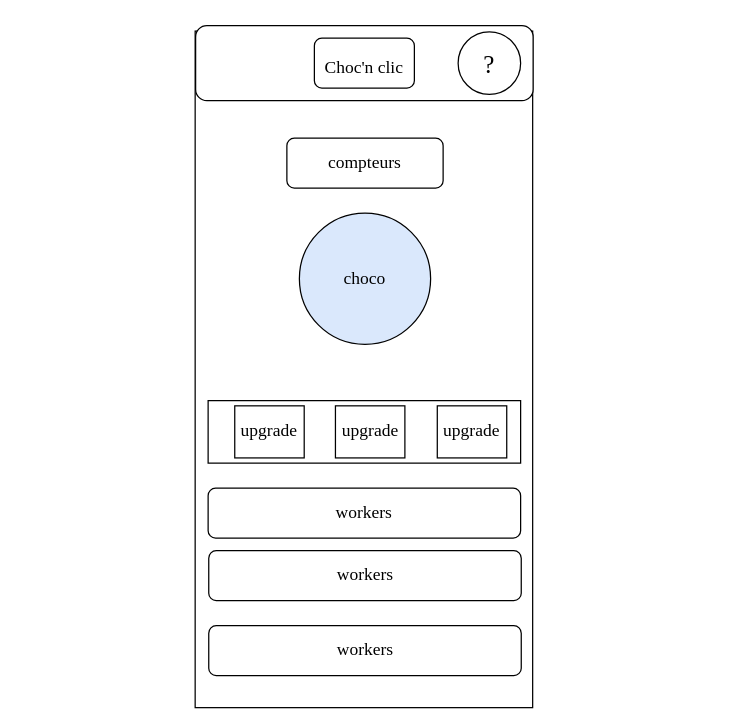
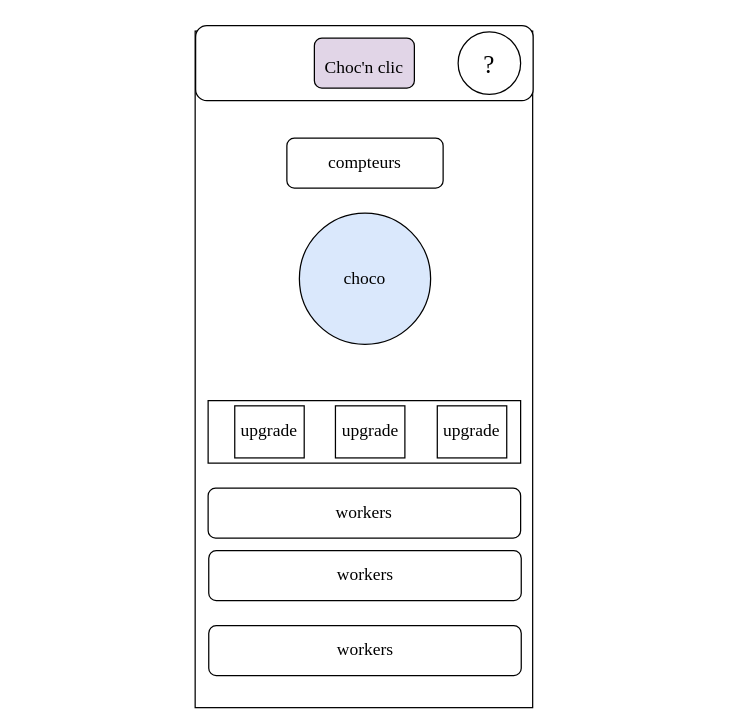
node "Choc'n clic": fillcolor #ffffff -> #e1d5e7
